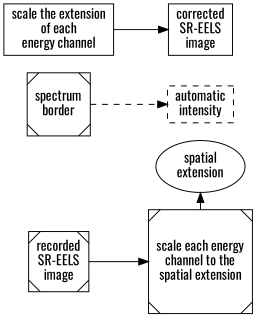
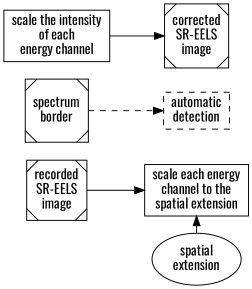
node "scale the extension of each energy channel": label "scale the extension of each energy channel" -> "scale the intensity of each energy channel"
node "corrected SR-EELS image": shape box -> Msquare
node "automatic intensity": label "automatic intensity" -> "automatic detection"
edge "scale each energy channel to the spatial extension" -> "spatial extension": reversed
node "scale each energy channel to the spatial extension": shape Msquare -> box
